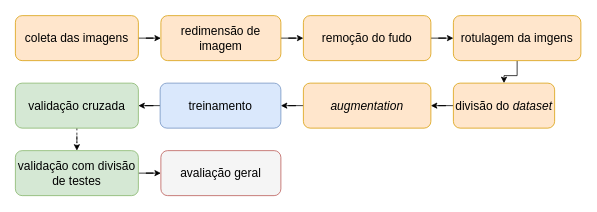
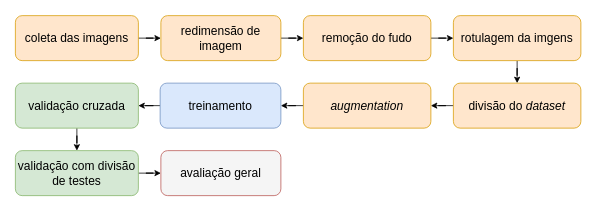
node "divisão do dataset": size 101x45 -> 128x45
edge "validação cruzada" -> "validação com divisão de testes": style dashed -> solid
